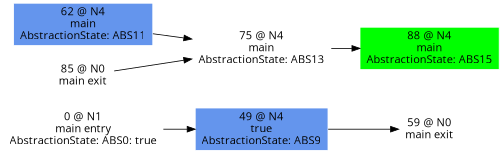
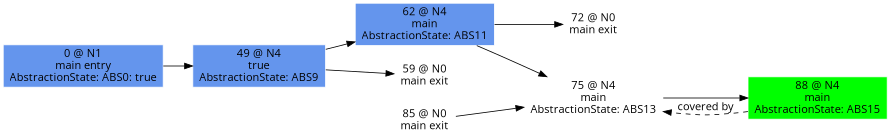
node "72 @ N0 main exit": added
edge "49 @ N4 true AbstractionState: ABS9" -> "62 @ N4 main AbstractionState: ABS11": added
edge "88 @ N4 main AbstractionState: ABS15" -> "75 @ N4 main AbstractionState: ABS13": added, label "covered by"
node "0 @ N1 main entry AbstractionState: ABS0: true": fillcolor white -> cornflowerblue
